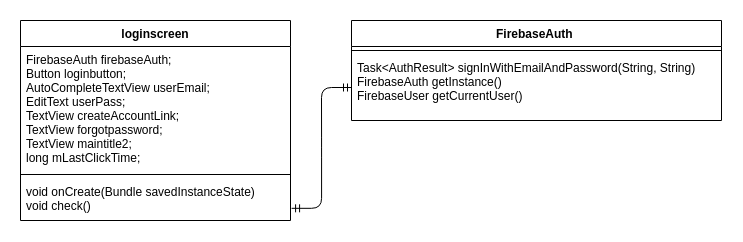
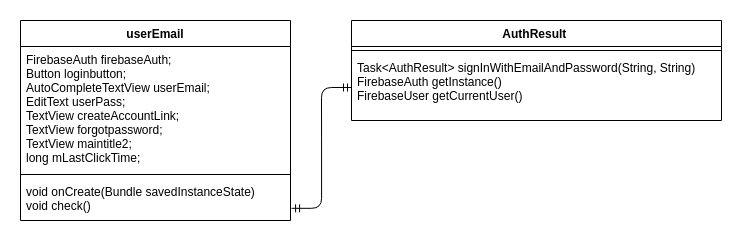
node "loginscreen": label "loginscreen" -> "userEmail"
node "FirebaseAuth": label "FirebaseAuth" -> "AuthResult"
